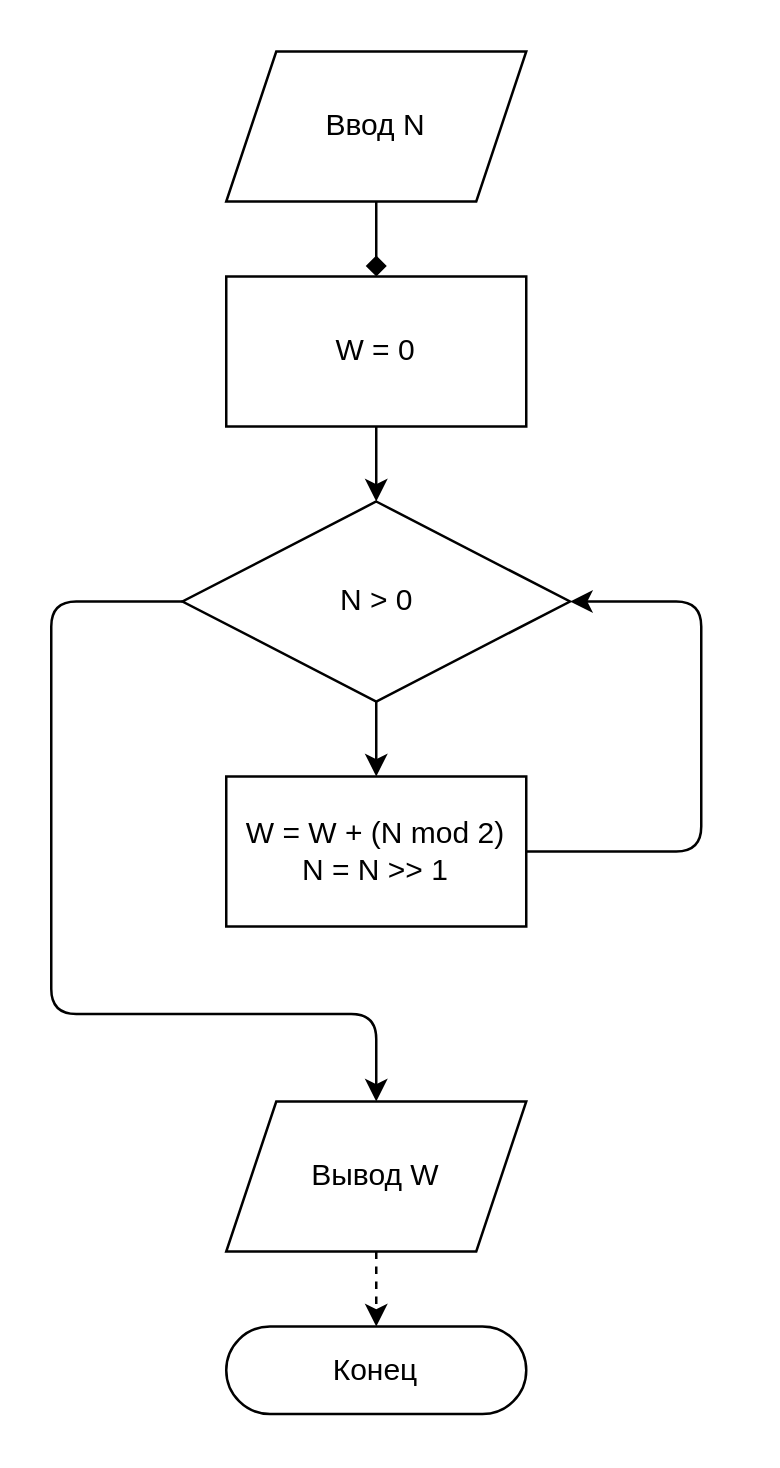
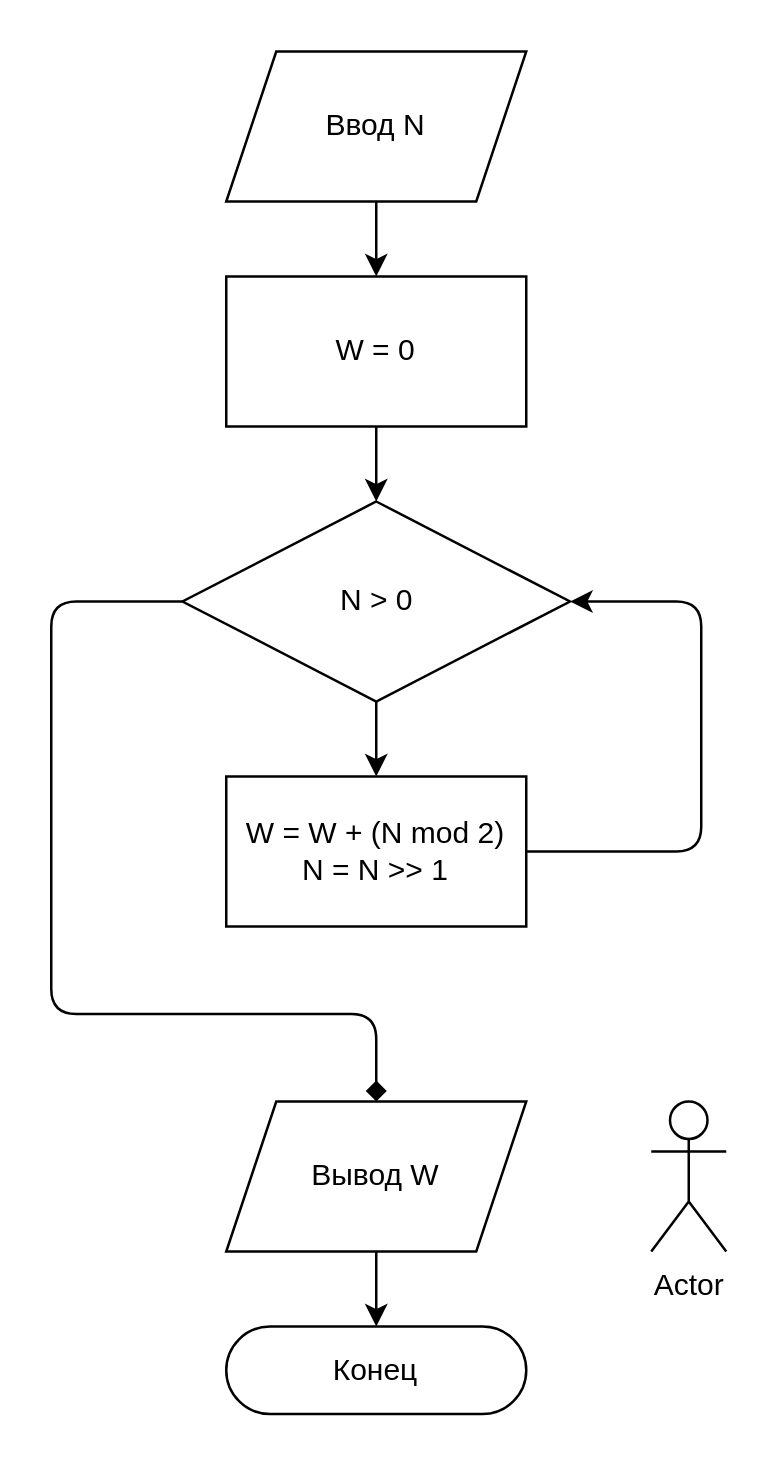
edge "Ввод N" -> "W = 0": arrowhead diamond -> classic
edge "N > 0" -> "Вывод W": arrowhead classic -> diamond
node "Actor": added
edge "Вывод W" -> "Конец": style dashed -> solid
